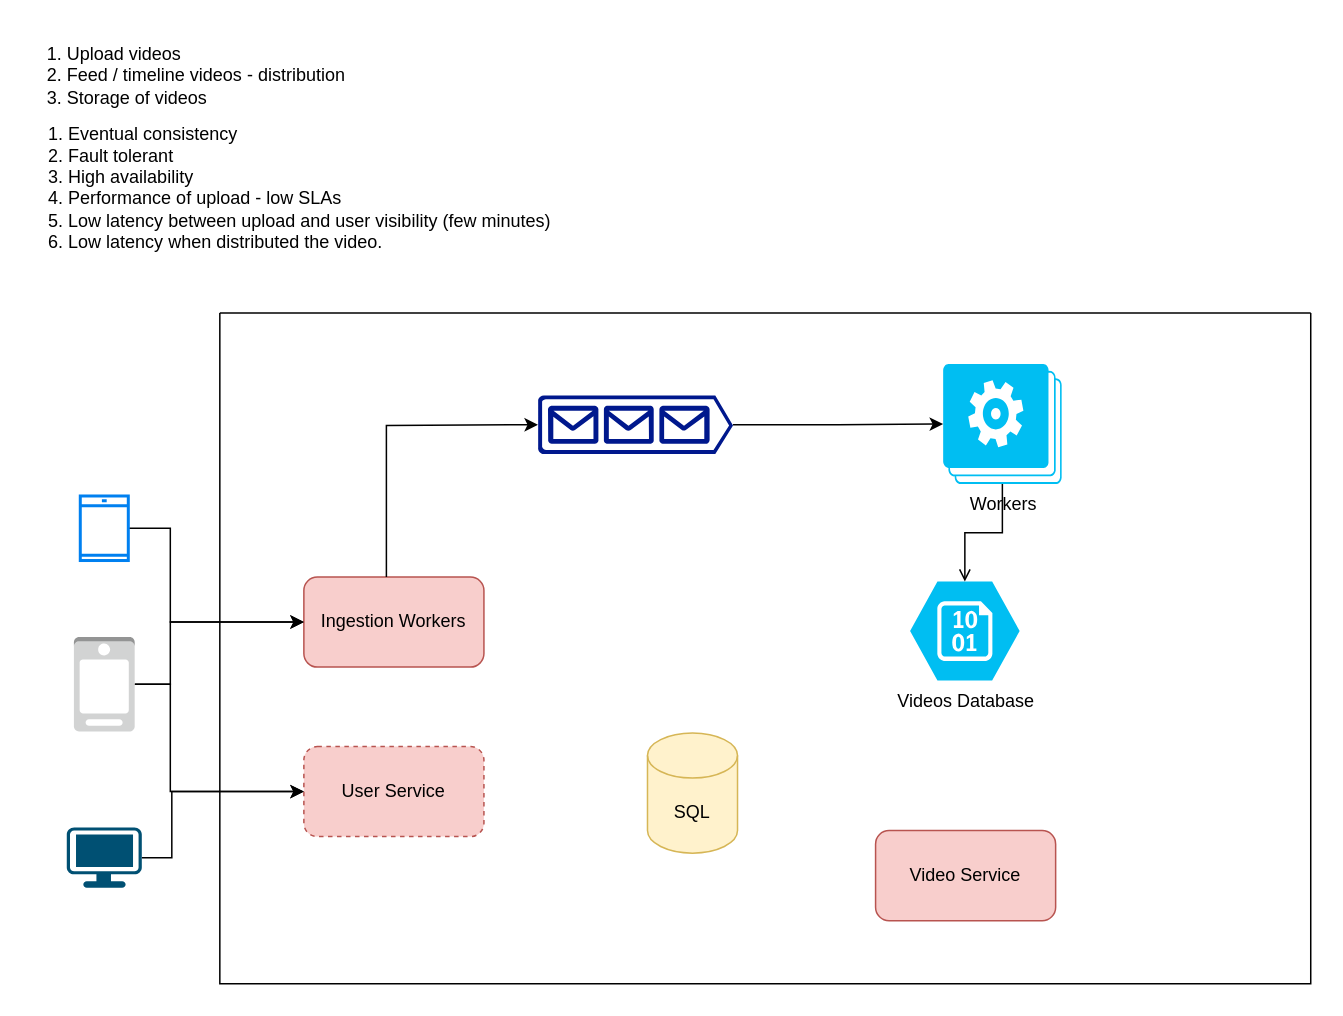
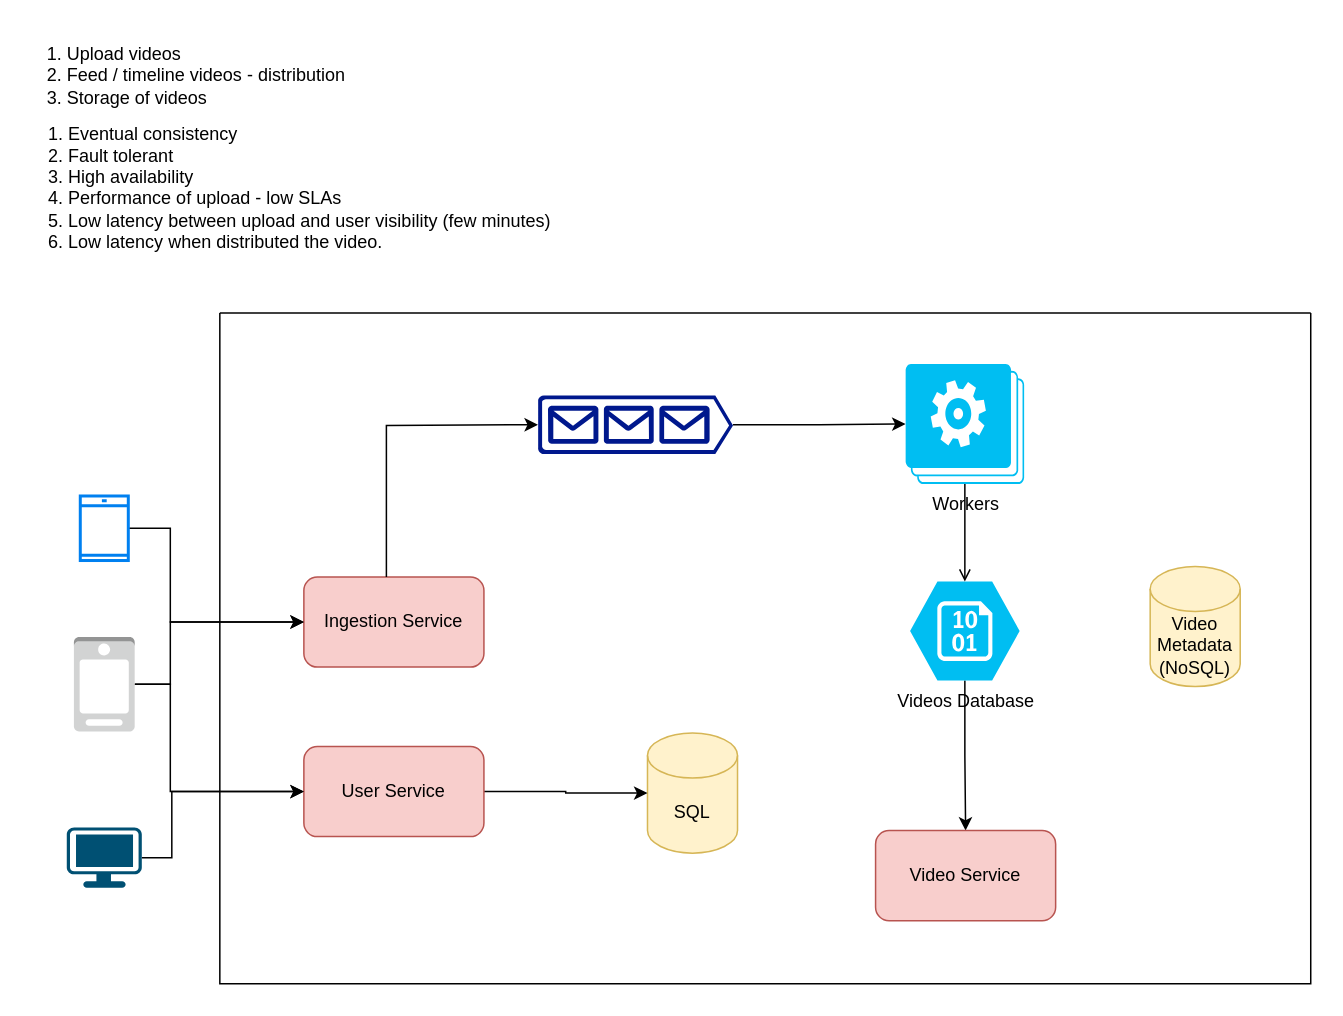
node "Workers": moved (1002, 424) -> (965, 424)
node "Ingestion Workers": label "Ingestion Workers" -> "Ingestion Service"
node "Video Metadata (NoSQL)": added
edge "Videos Database" -> "Video Service": added
node "User Service": style dashed -> solid
edge "User Service" -> "SQL": added
